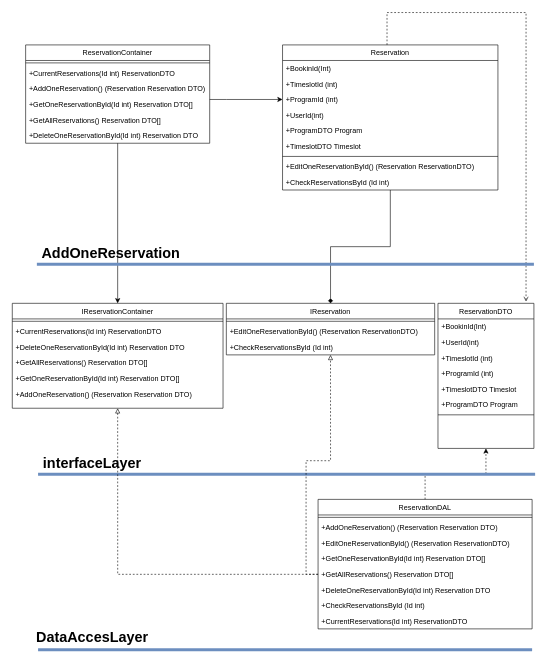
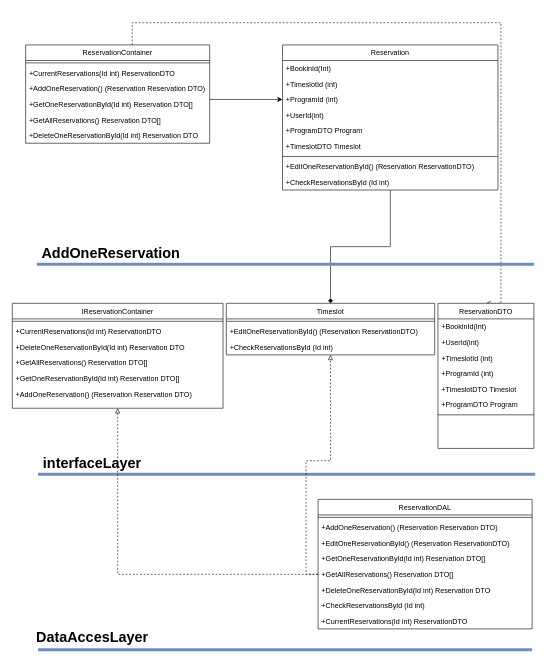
edge "ReservationContainer" -> "ReservationDTO": added
edge "Reservation" -> "ReservationDTO": removed
edge "ReservationContainer" -> "IReservationContainer": removed
node "IReservation": label "IReservation" -> "Timeslot"
edge "ReservationDAL" -> "ReservationDTO": removed
